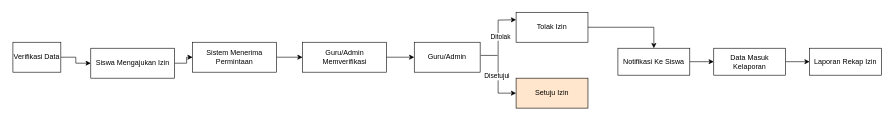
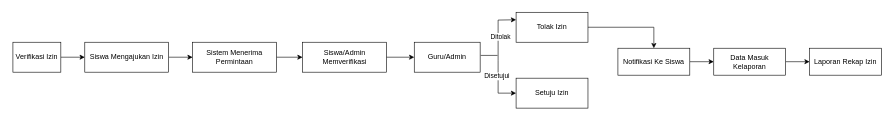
node "Verifikasi Data": label "Verifikasi Data" -> "Verifikasi Izin"
node "Guru/Admin Memverifikasi": label "Guru/Admin Memverifikasi" -> "Siswa/Admin Memverifikasi"
node "Siswa Mengajukan Izin": moved (132, 63) -> (126, 57)
node "Setuju Izin": fillcolor #ffe6cc -> #ffffff
